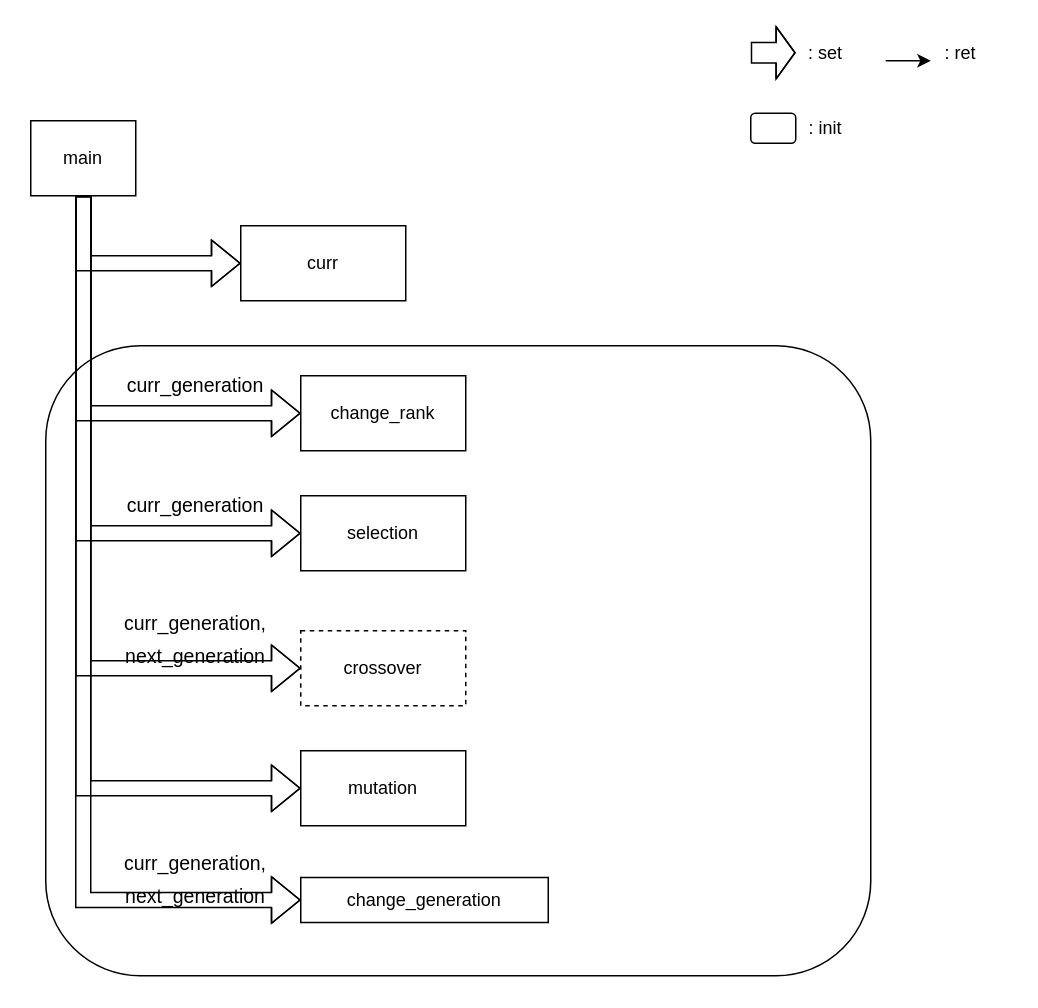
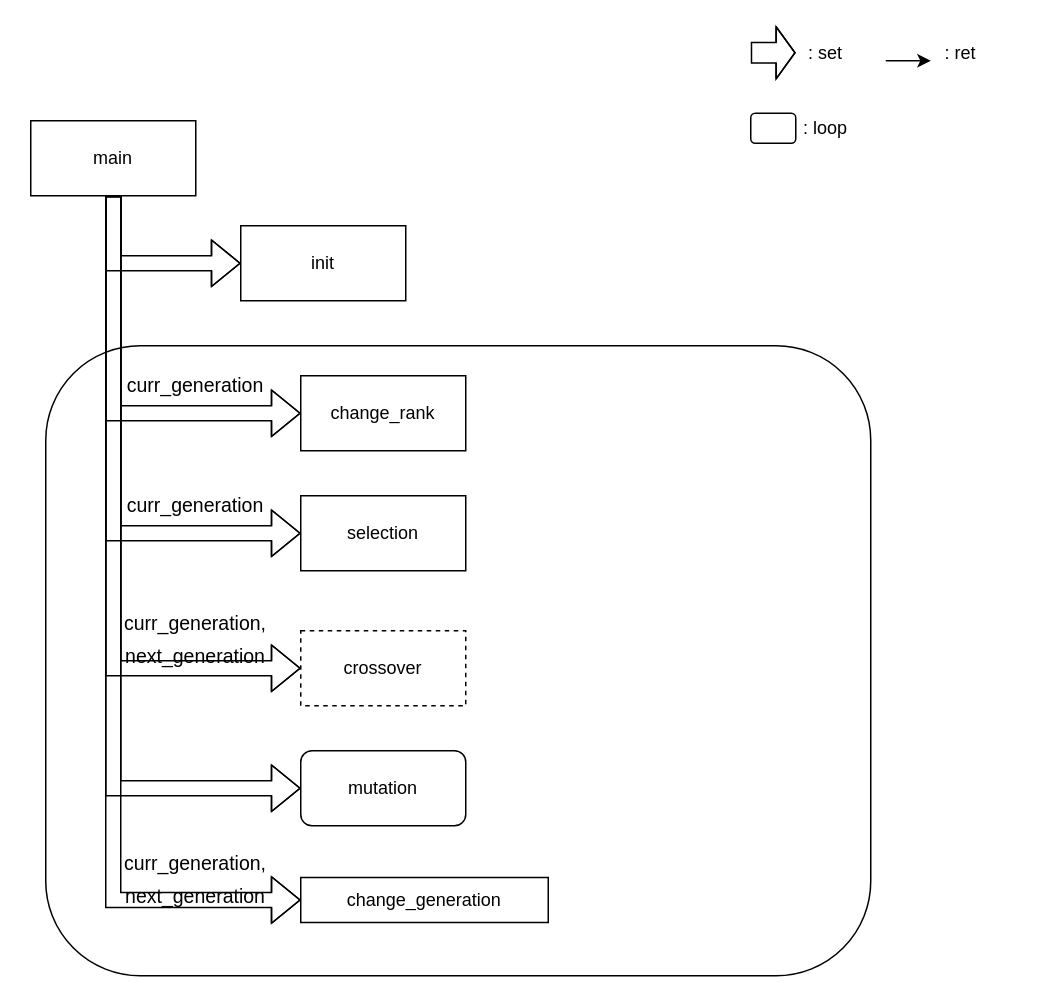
node ": init": label ": init" -> ": loop"
node "main": size 105x75 -> 165x75
node "curr": label "curr" -> "init"
node "mutation": shape rectangle -> rounded rectangle
